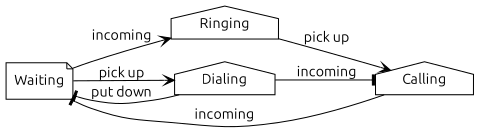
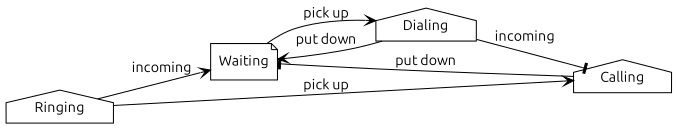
edge "Waiting" -> "Ringing": reversed
edge "Dialing" -> "Waiting": arrowhead tee -> vee
edge "Calling" -> "Waiting": label "incoming" -> "put down"
